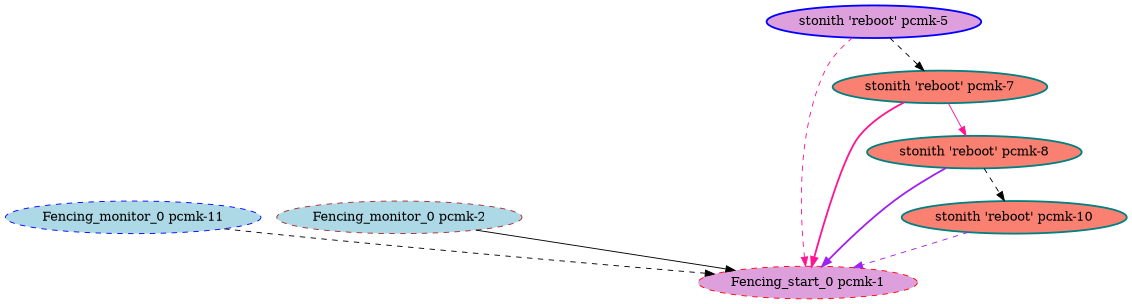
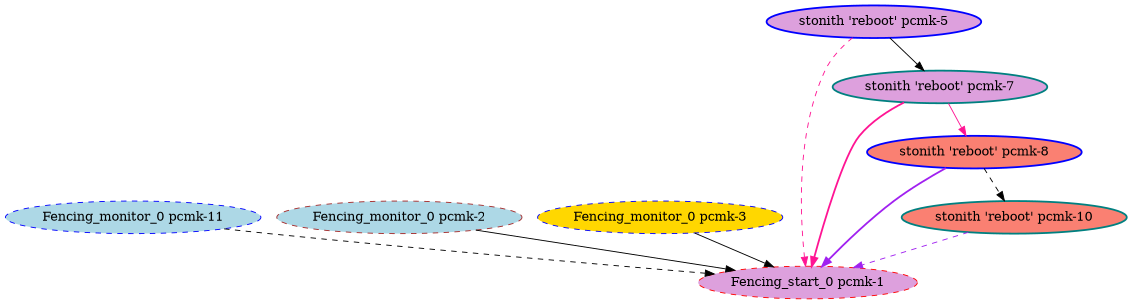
edge "stonith 'reboot' pcmk-5" -> "stonith 'reboot' pcmk-7": style dashed -> solid
node "stonith 'reboot' pcmk-7": fillcolor salmon -> plum
node "stonith 'reboot' pcmk-8": color teal -> blue
node "Fencing_monitor_0 pcmk-3": added
